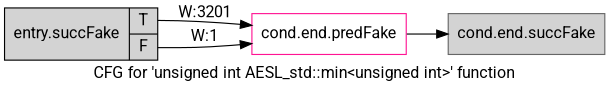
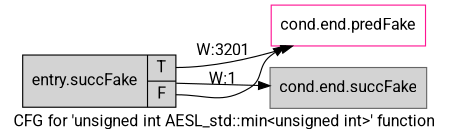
edge "cond.end.predFake" -> "cond.end.succFake": now "entry.succFake" -> "cond.end.succFake"
